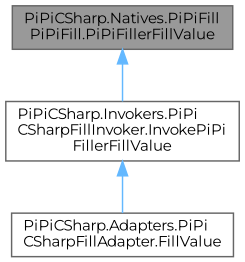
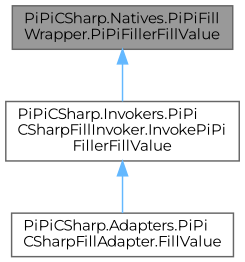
node "PiPiCSharp.Natives.PiPiFill PiPiFill.PiPiFillerFillValue": label "PiPiCSharp.Natives.PiPiFill PiPiFill.PiPiFillerFillValue" -> "PiPiCSharp.Natives.PiPiFill Wrapper.PiPiFillerFillValue"
